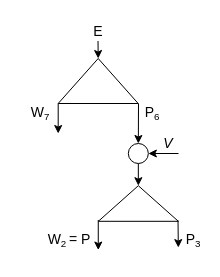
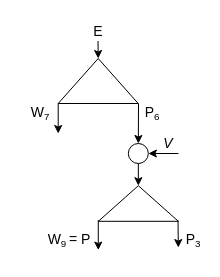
node "W2 = P": label "W2 = P" -> "W9 = P"
